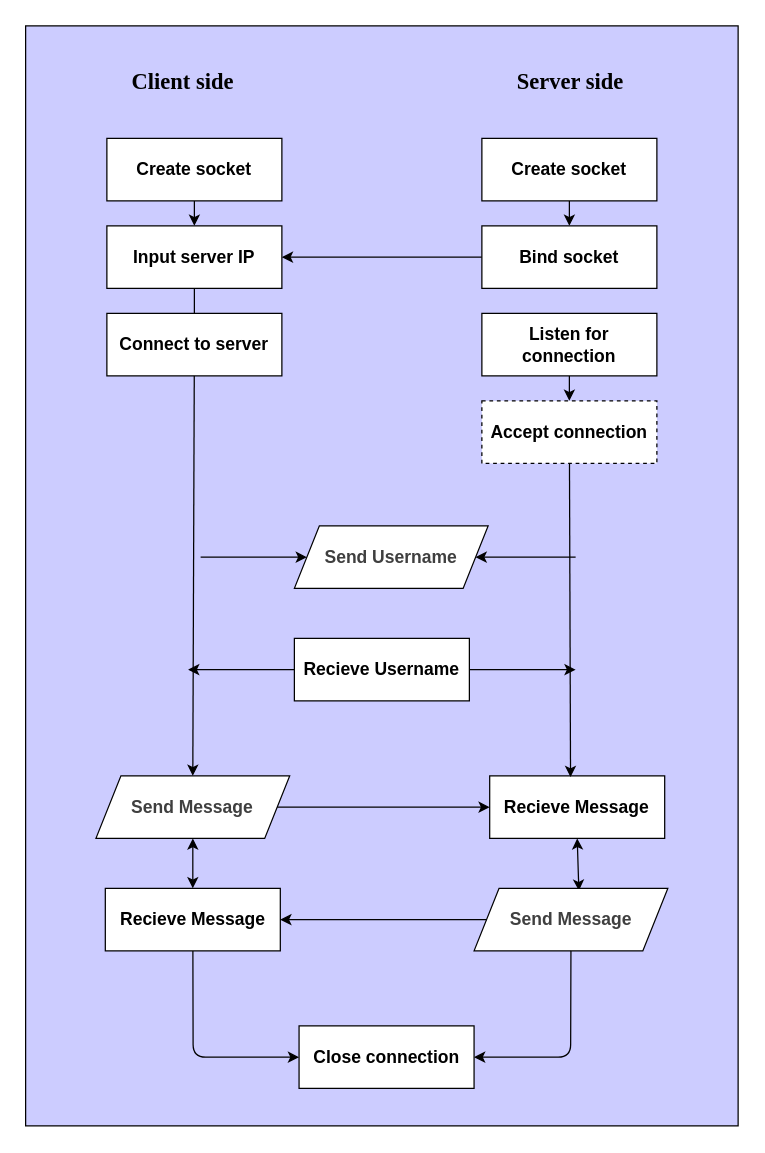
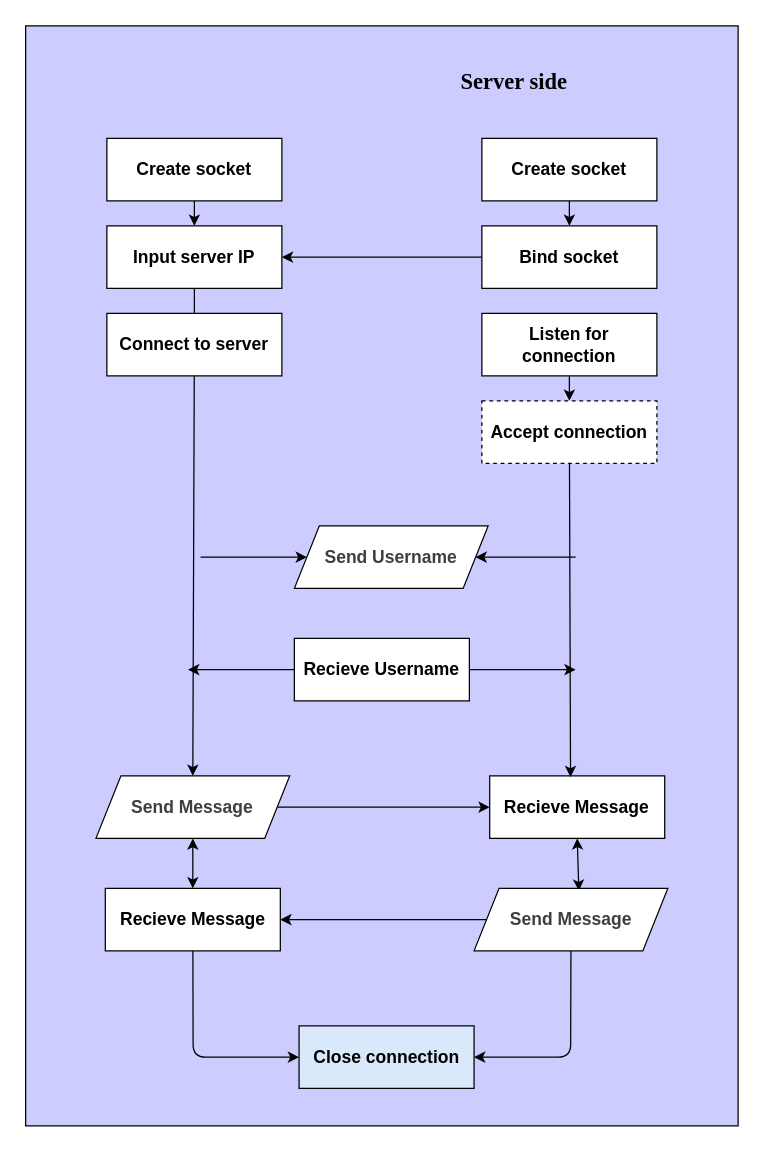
node "Client side": removed
node "Server side": moved (571, 82) -> (515, 82)
node "Close connection": fillcolor #ffffff -> #dae8fc
